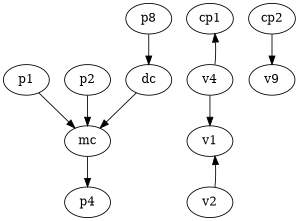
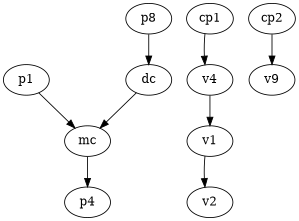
edge "v4" -> "cp1": reversed
node "p2": removed
edge "v2" -> "v1": reversed
